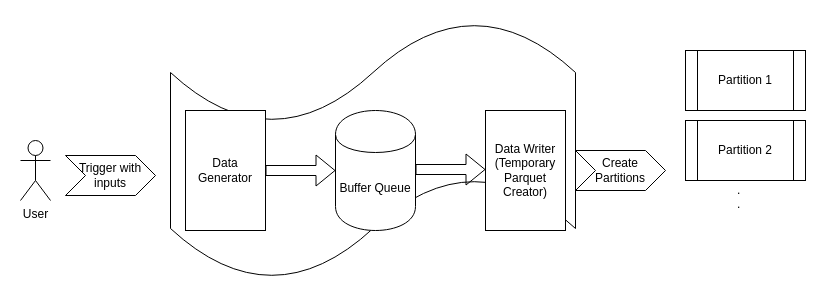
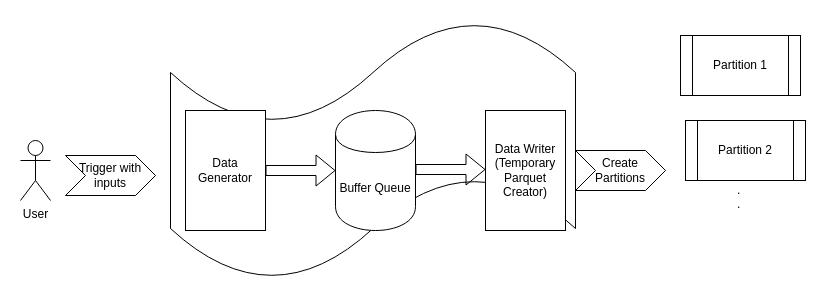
node "Partition 1": moved (746, 81) -> (741, 66)
